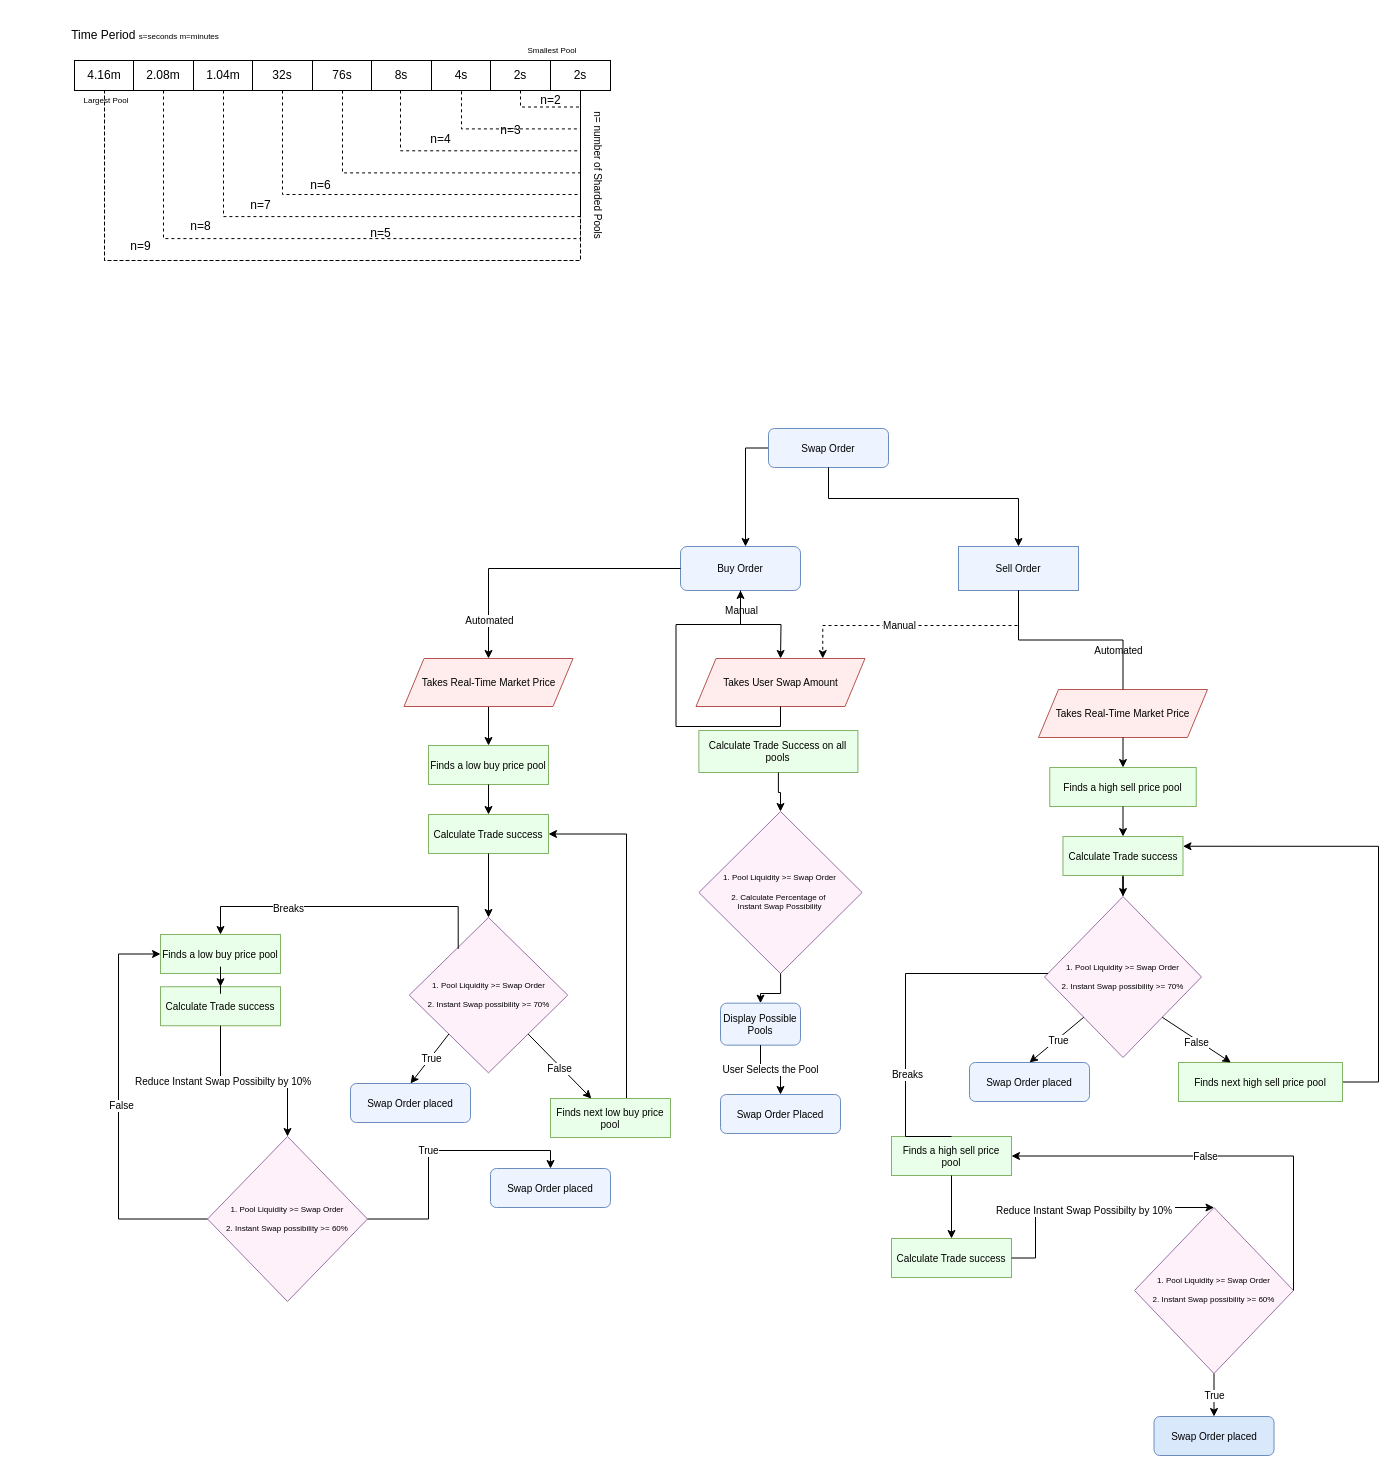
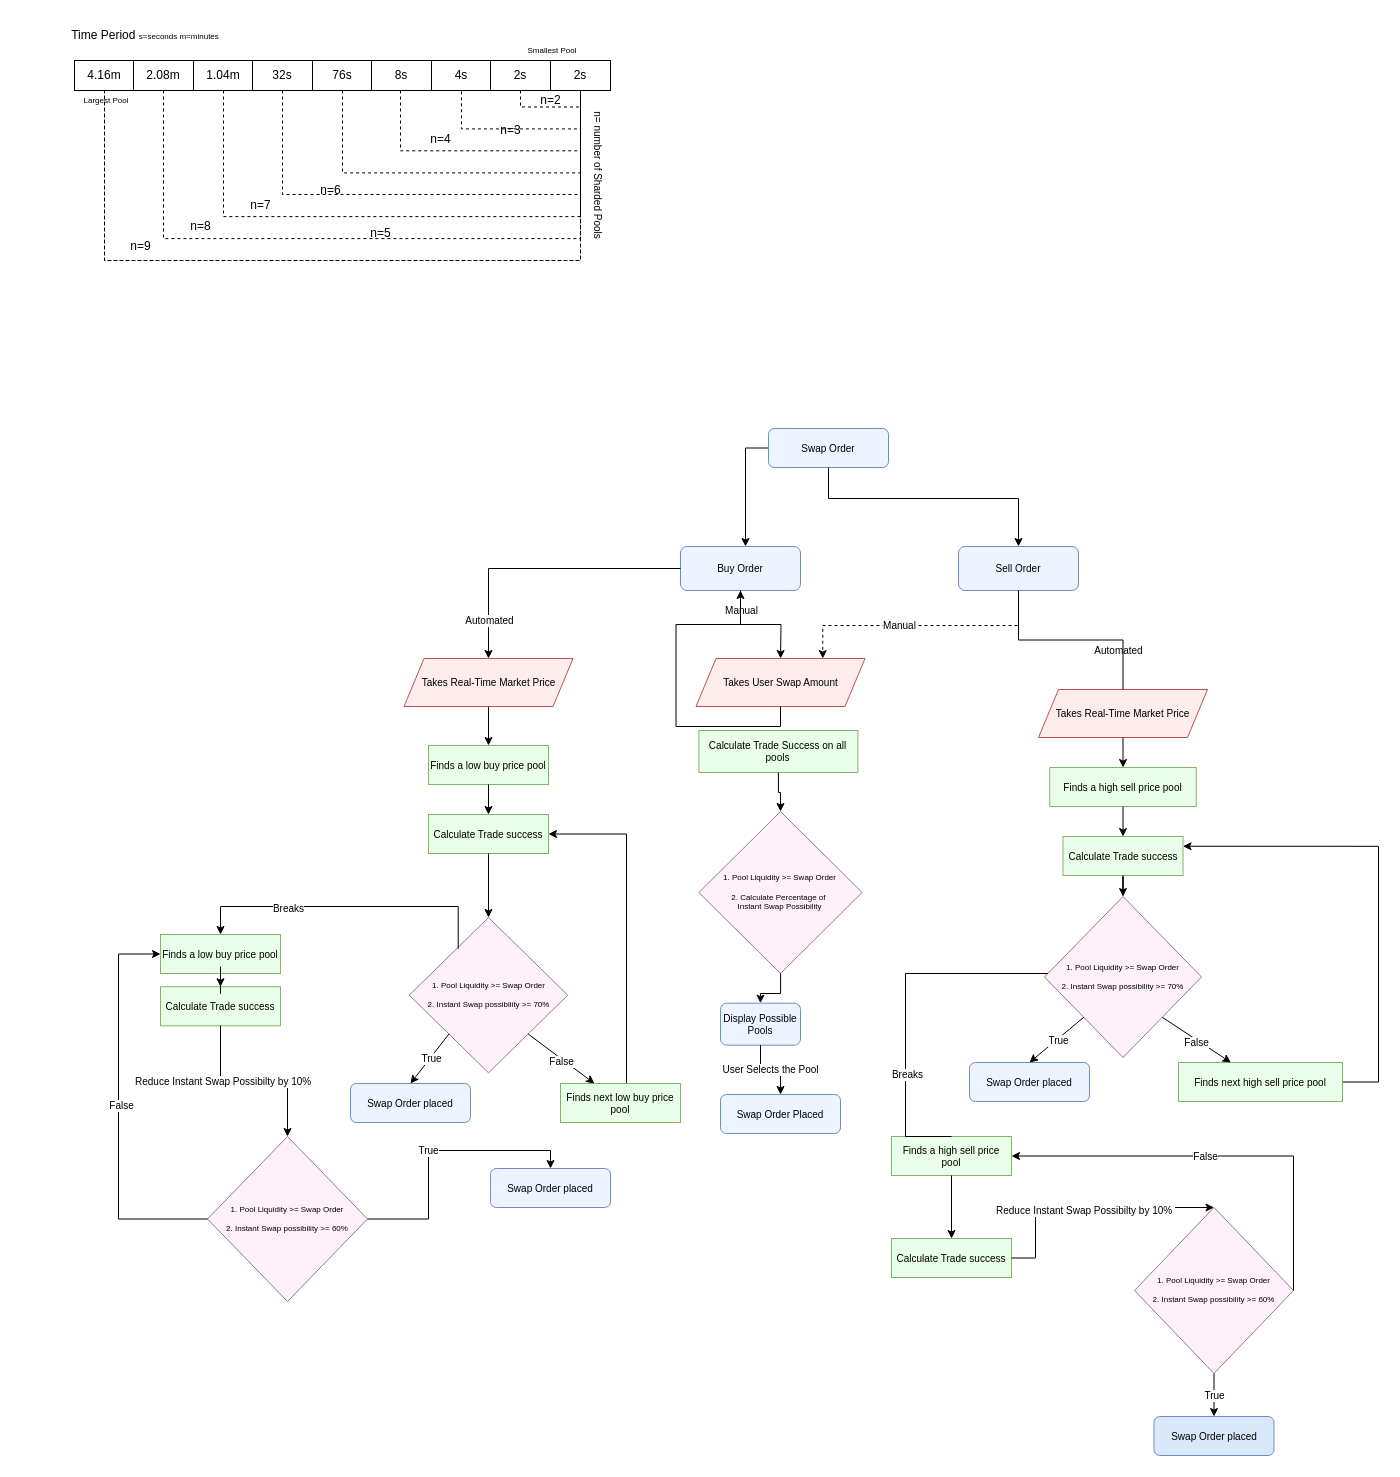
node "n=6": moved (321, 186) -> (331, 191)
node "Sell Order": shape rectangle -> rounded rectangle
node "Finds next low buy price pool": moved (611, 1118) -> (621, 1103)
